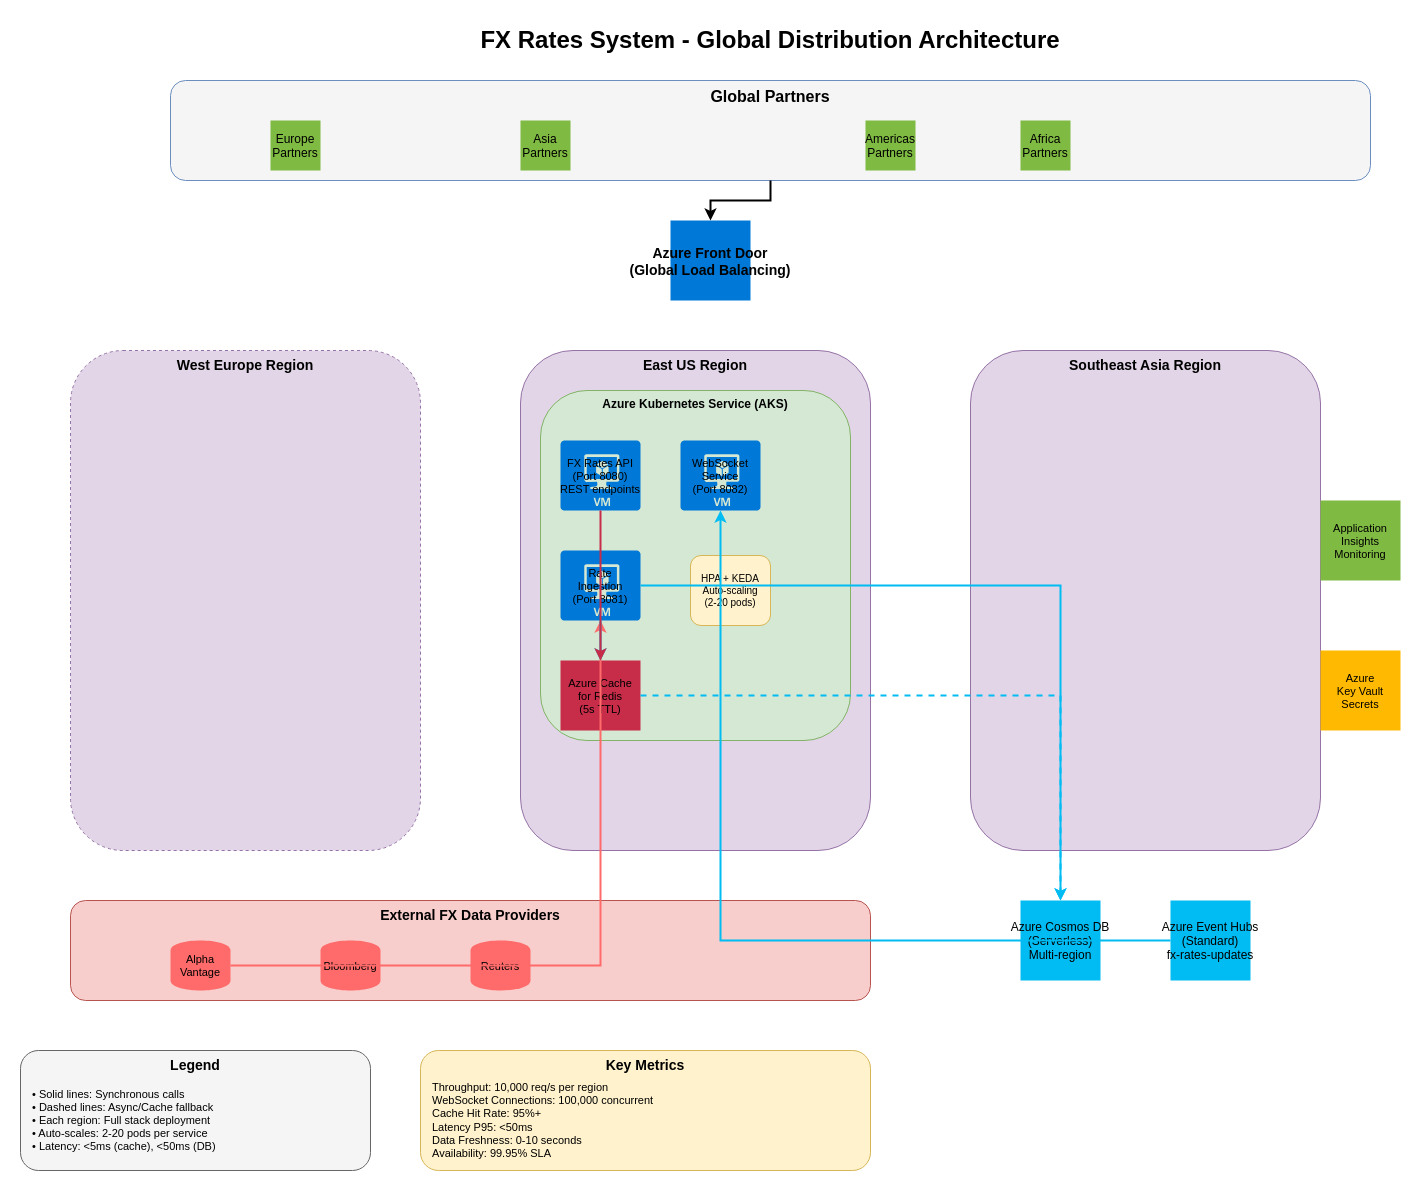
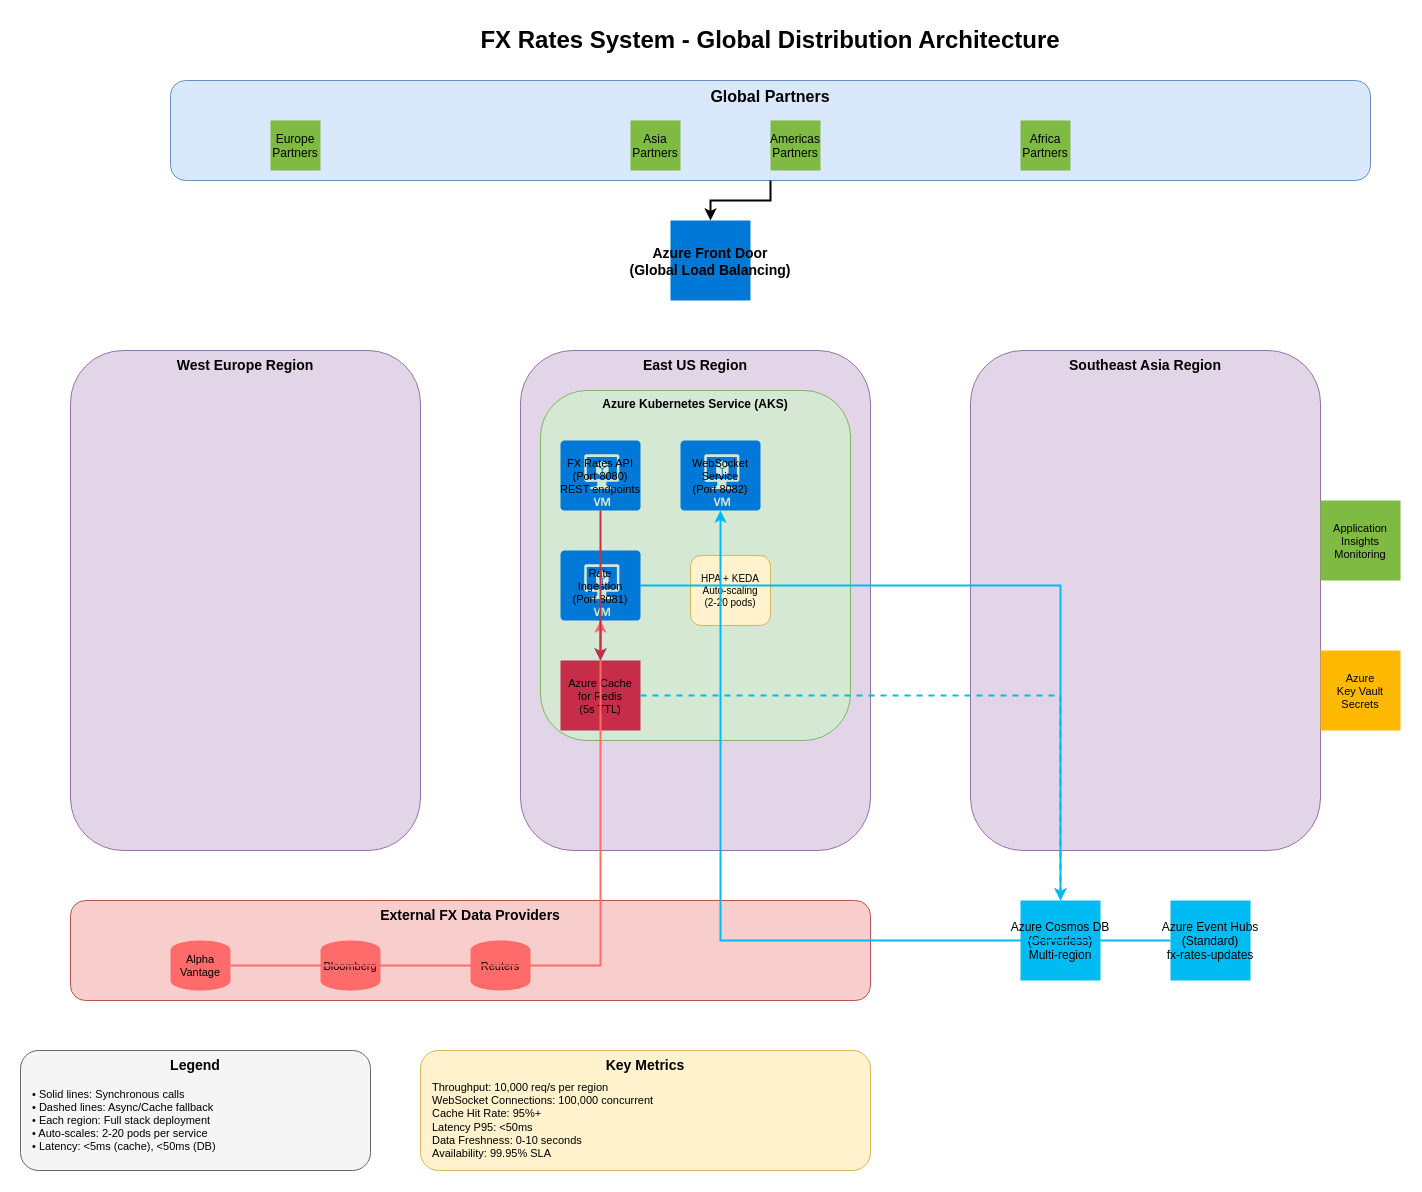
node "Global Partners": fillcolor #f5f5f5 -> #dae8fc
node "Asia Partners": moved (546, 146) -> (656, 146)
node "Americas Partners": moved (891, 146) -> (796, 146)
node "West Europe Region": style dashed -> solid
